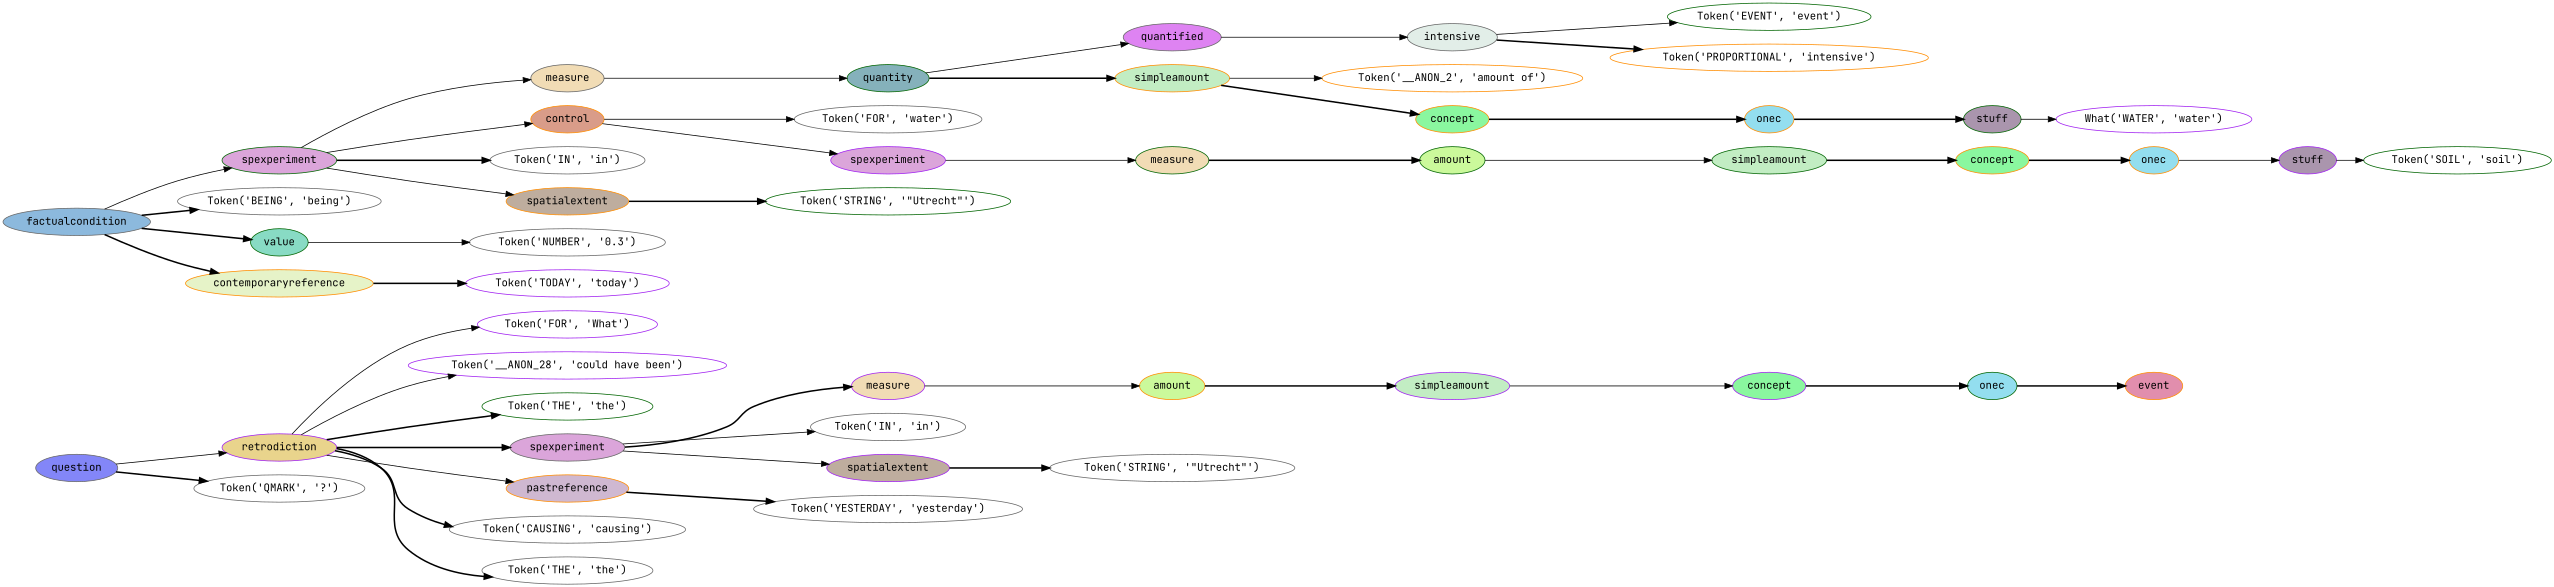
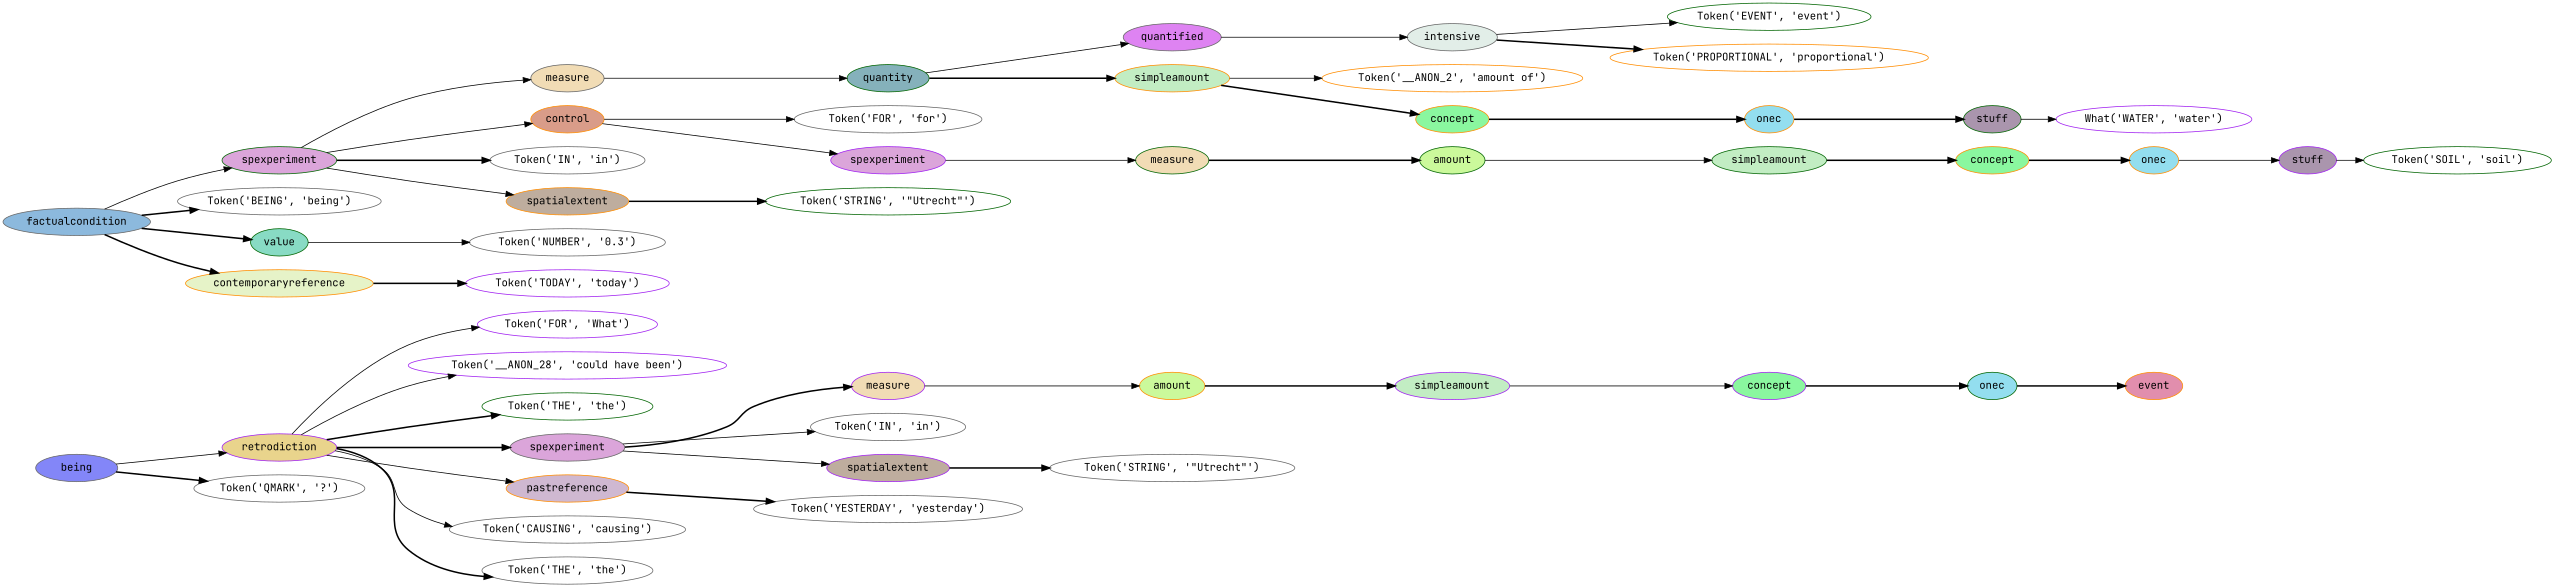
node "Token('PROPORTIONAL', 'intensive')": label "Token('PROPORTIONAL', 'intensive')" -> "Token('PROPORTIONAL', 'proportional')"
node "Token('FOR', 'water')": label "Token('FOR', 'water')" -> "Token('FOR', 'for')"
node "question": label "question" -> "being"
edge "retrodiction" -> "Token('CAUSING', 'causing')": style bold -> solid
